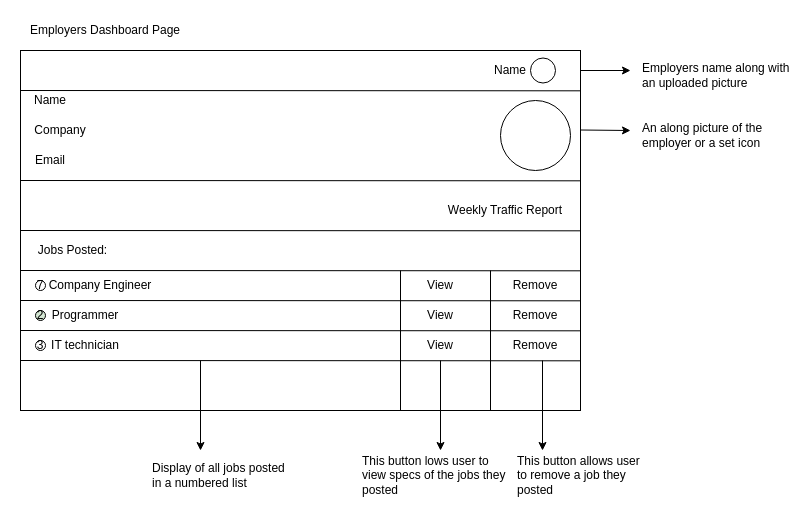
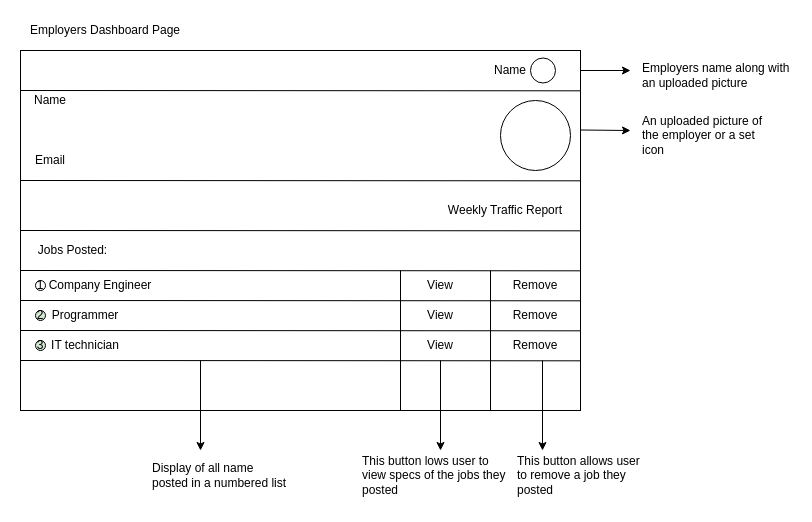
node "Company": removed
node "An along picture of the employer or a set icon": label "An along picture of the employer or a set icon" -> "An uploaded picture of the employer or a set icon"
node "7": label "7" -> "1"
node "3": fillcolor #ffffff -> #d5e8d4
node "Display of all jobs posted in a numbered list": label "Display of all jobs posted in a numbered list" -> "Display of all name posted in a numbered list"
